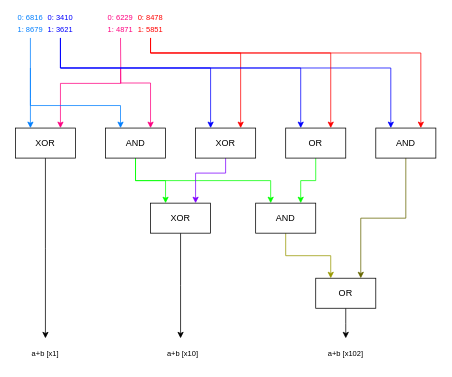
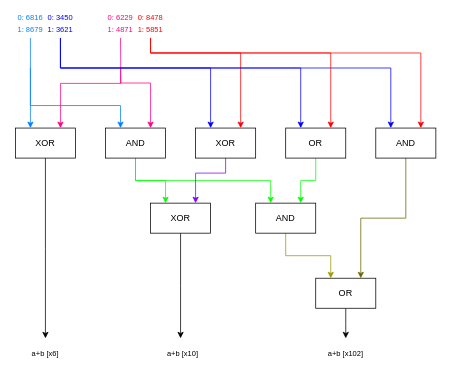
node "0: 3410 1: 3621": label "0: 3410 1: 3621" -> "0: 3450 1: 3621"
node "a+b [x1]": label "a+b [x1]" -> "a+b [x6]"
